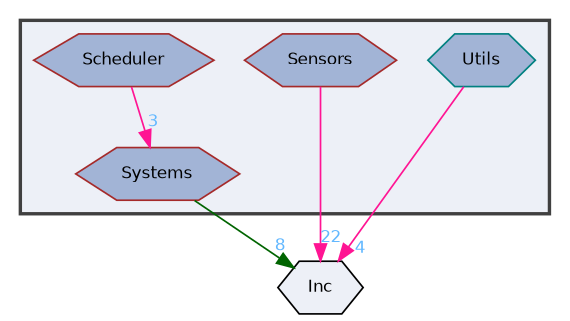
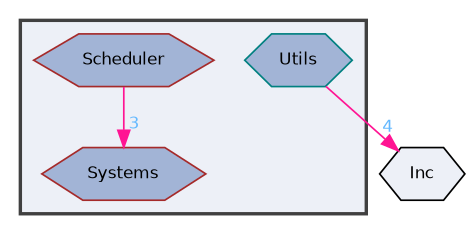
node "Sensors": removed
edge "Systems" -> "Inc": removed
